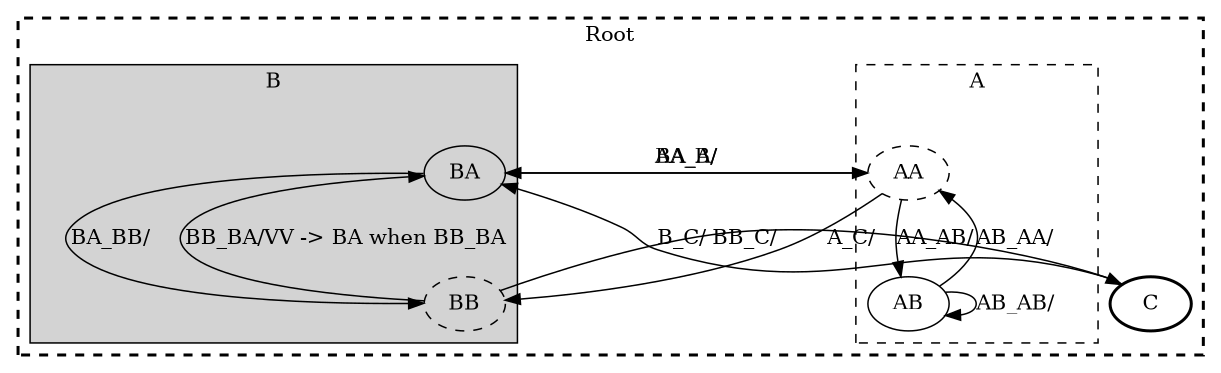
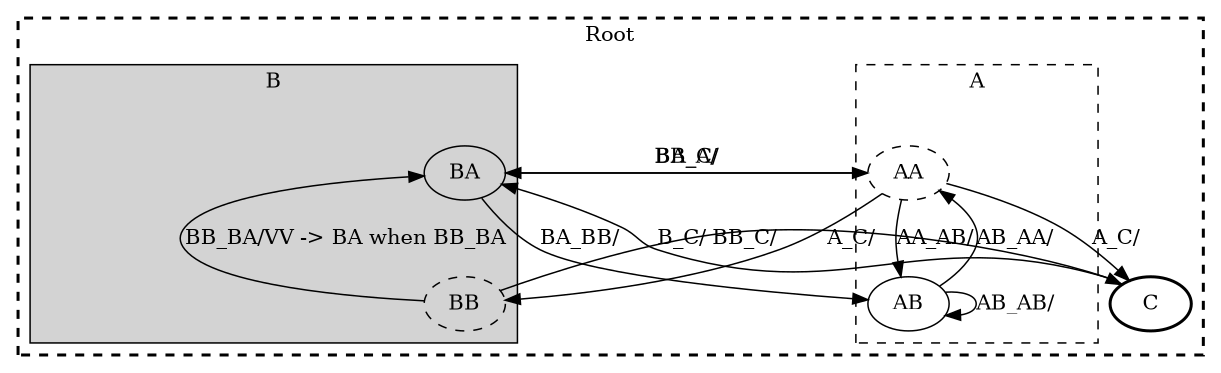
edge "AA" -> "BA": label "AA_B/" -> "BB_C/"
edge "AA" -> "C": added, label "A_C/"
edge "BA" -> "BB": now "BA" -> "AB"
